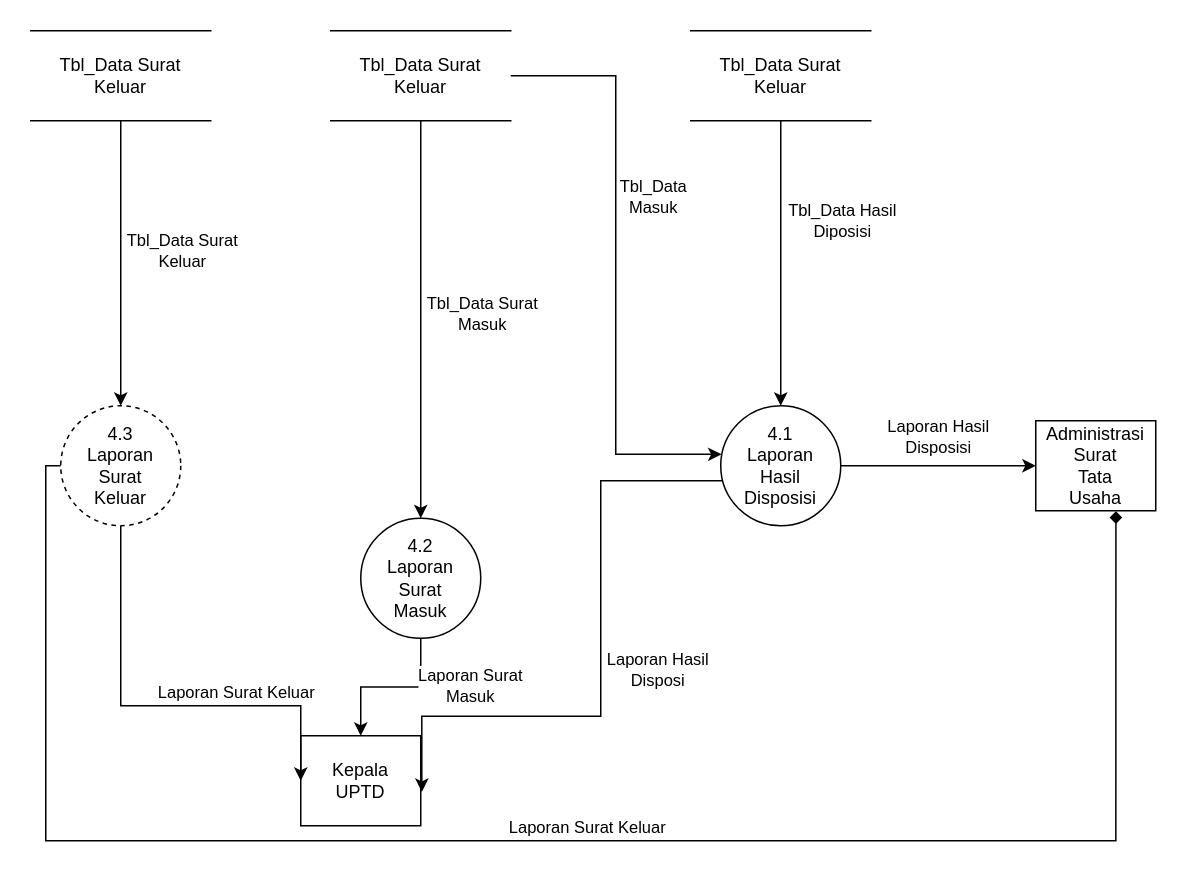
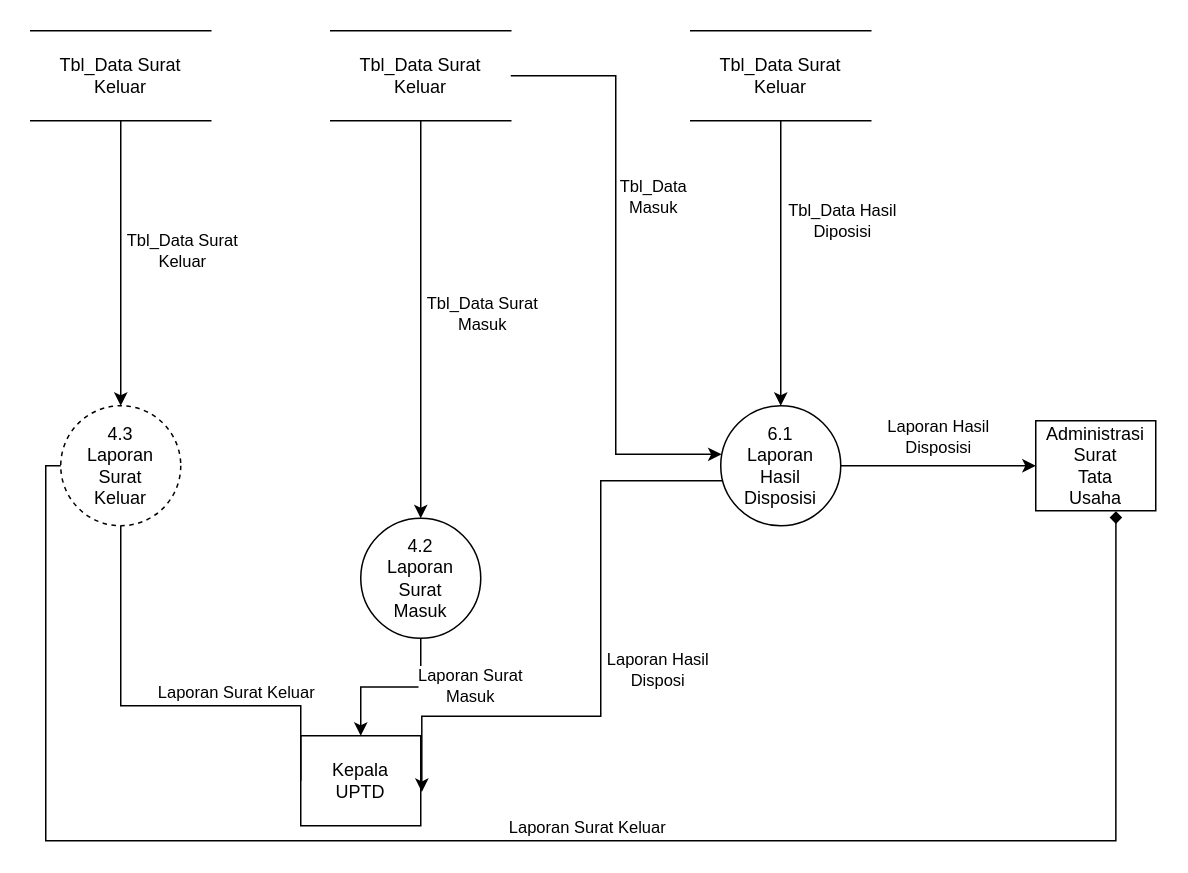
node "4.1 Laporan Hasil Disposisi": label "4.1 Laporan Hasil Disposisi" -> "6.1 Laporan Hasil Disposisi"
edge "4.3 Laporan Surat Keluar" -> "Kepala UPTD": arrowhead classic -> none
